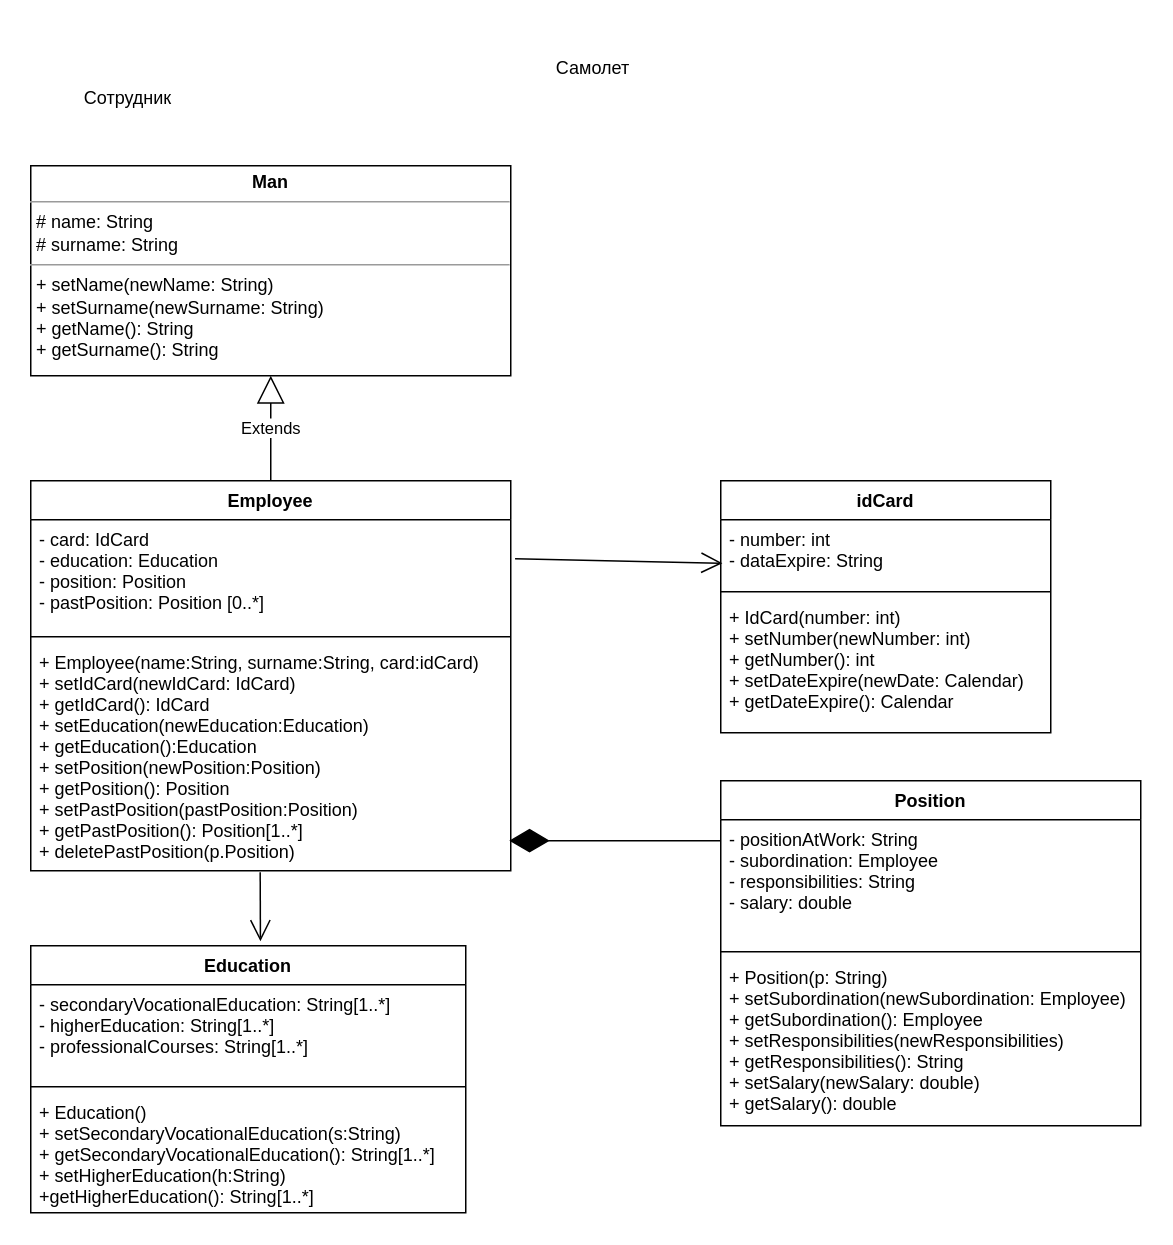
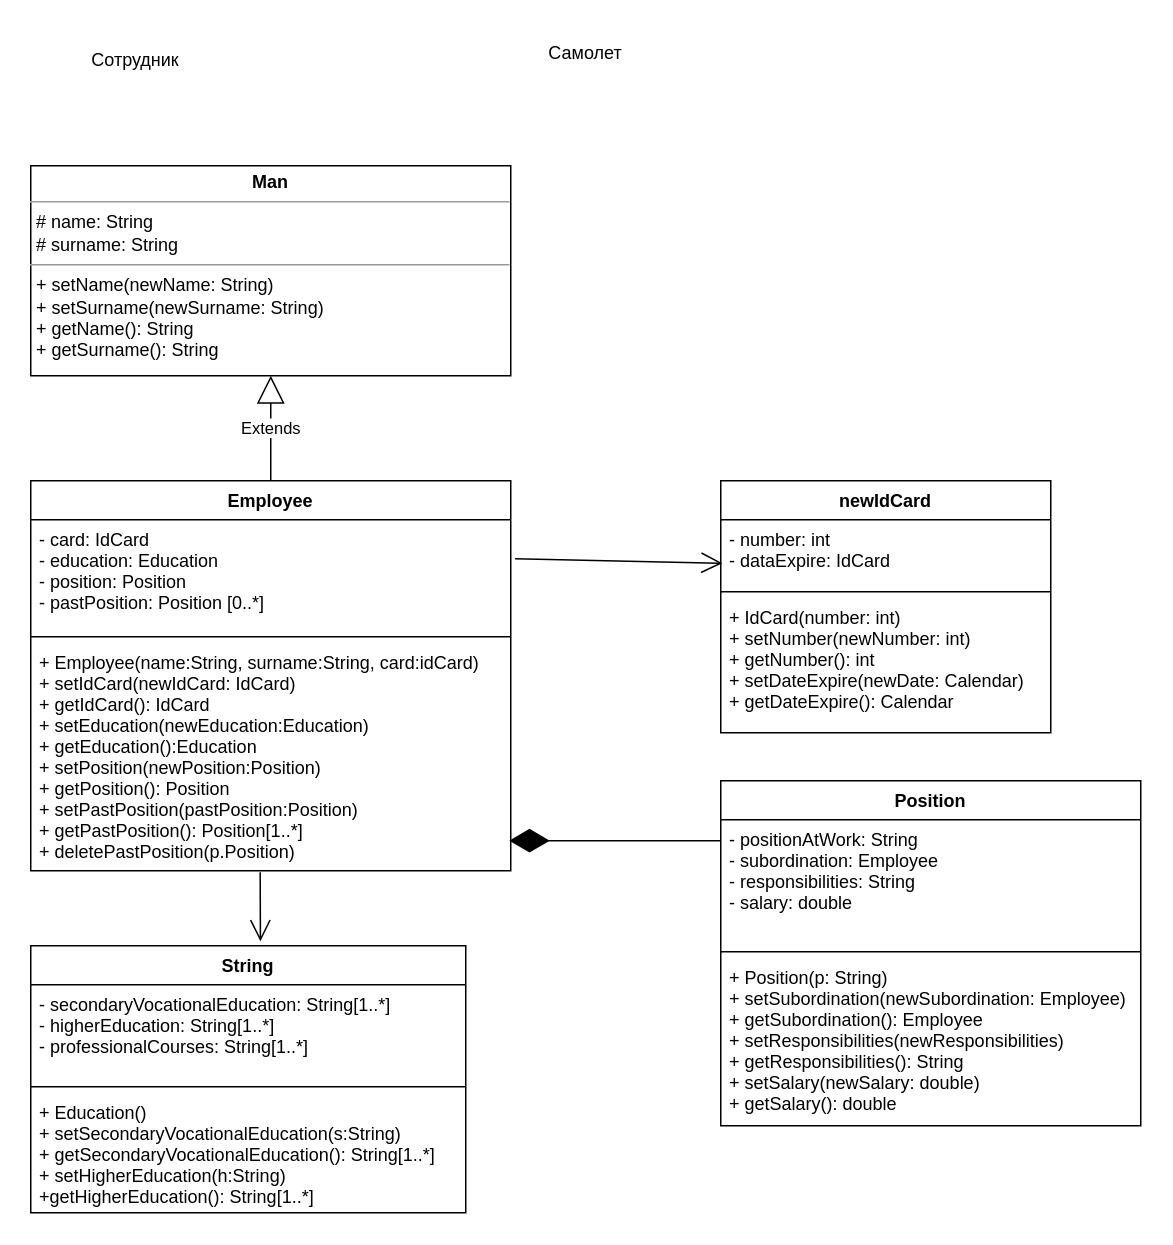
node "Самолет": moved (593, 68) -> (586, 53)
node "Сотрудник": moved (128, 98) -> (136, 61)
node "idCard": label "idCard" -> "newIdCard"
node "- number: int - dataExpire: String": label "- number: int - dataExpire: String" -> "- number: int - dataExpire: IdCard"
node "Education": label "Education" -> "String"
